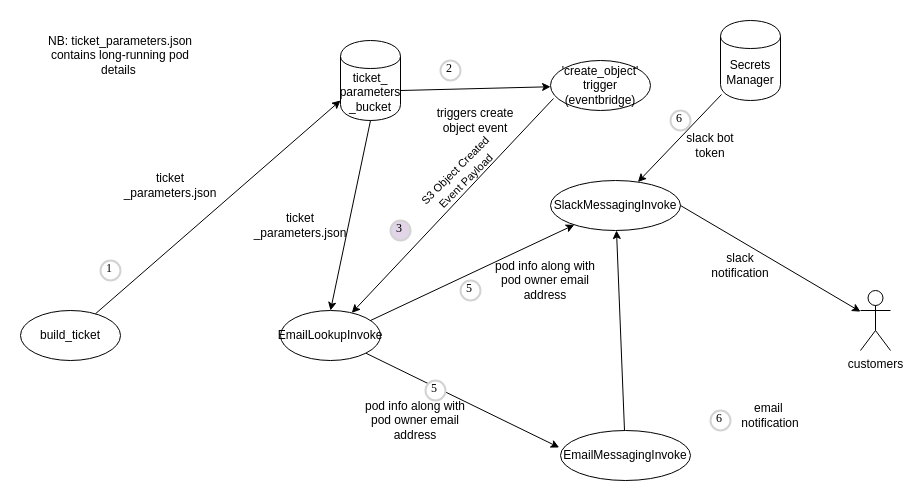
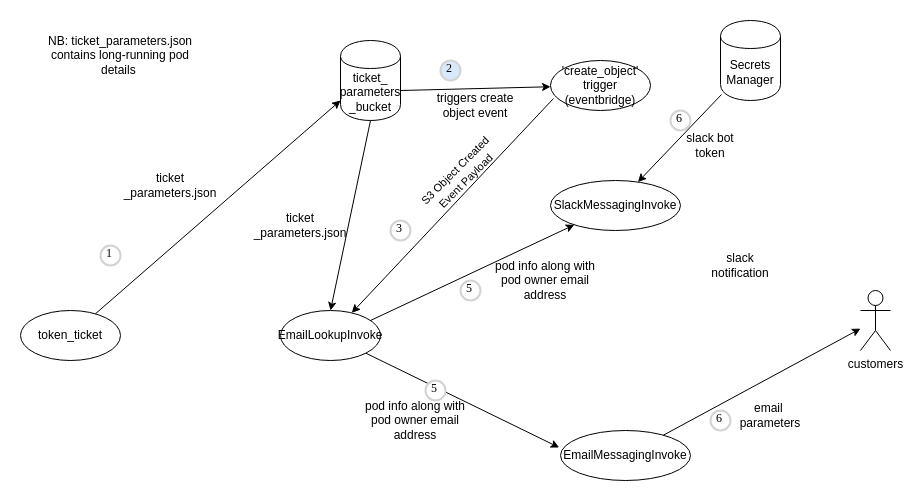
node "2": fillcolor #ffffff -> #dae8fc
node "triggers create object event": moved (476, 121) -> (476, 106)
node "3": fillcolor #e1d5e7 -> #ffffff
edge "SlackMessagingInvoke" -> "customers": removed
node "1": moved (111, 271) -> (111, 256)
edge "EmailMessagingInvoke" -> "SlackMessagingInvoke": now "EmailMessagingInvoke" -> "customers"
node "build_ticket": label "build_ticket" -> "token_ticket"
node "email notification": label "email notification" -> "email parameters"
